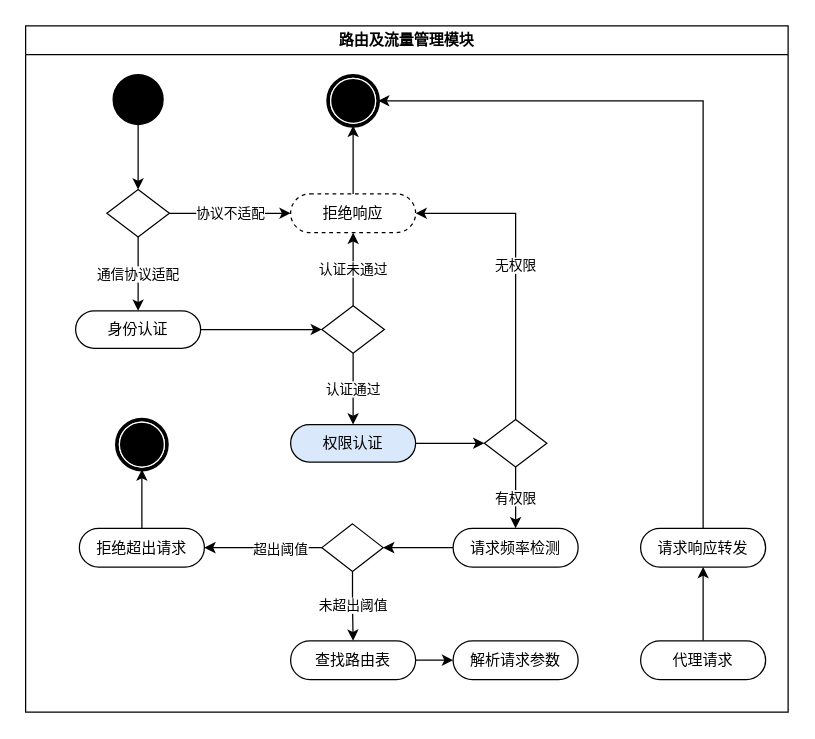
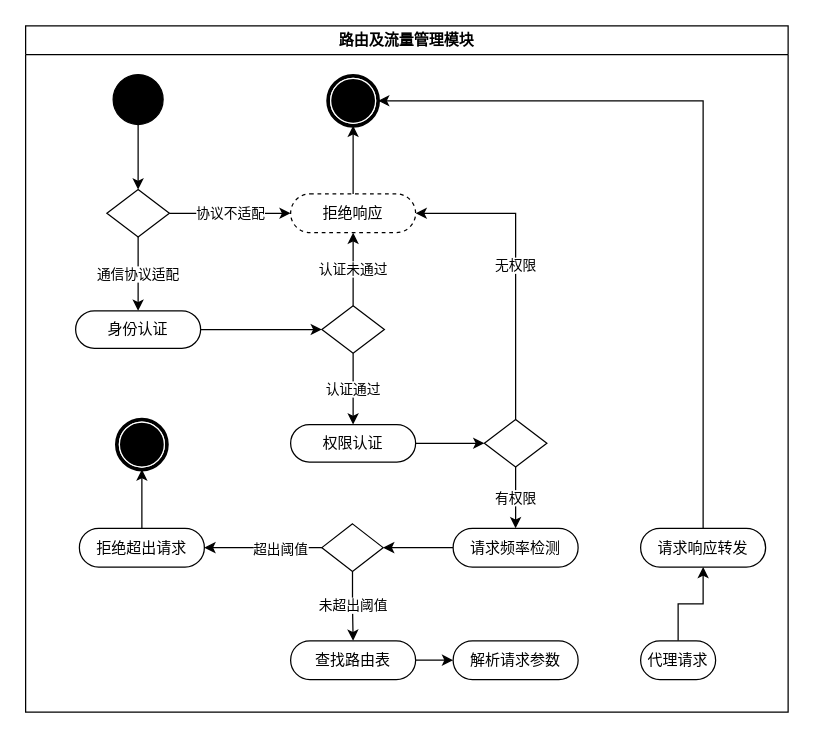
node "权限认证": fillcolor #dae8fc -> #ffffff
node "代理请求": size 125x39 -> 75x39
